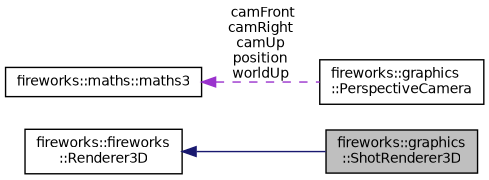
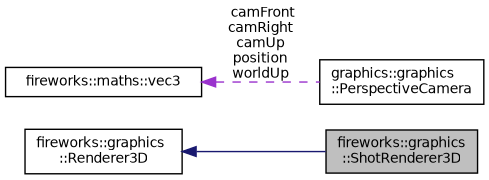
node "fireworks::maths::maths3": label "fireworks::maths::maths3" -> "fireworks::maths::vec3"
node "fireworks::graphics ::PerspectiveCamera": label "fireworks::graphics ::PerspectiveCamera" -> "graphics::graphics ::PerspectiveCamera"
node "fireworks::fireworks ::Renderer3D": label "fireworks::fireworks ::Renderer3D" -> "fireworks::graphics ::Renderer3D"
